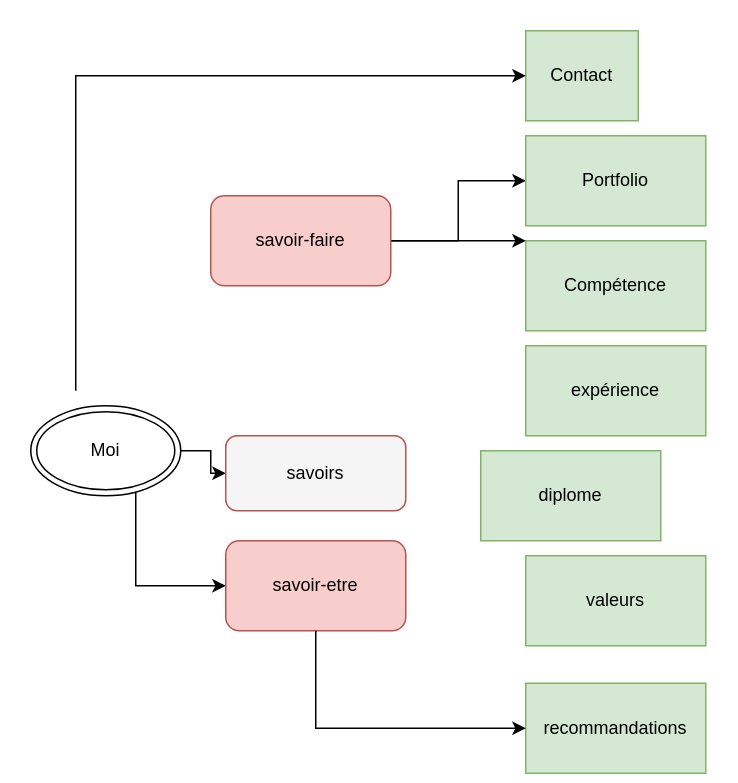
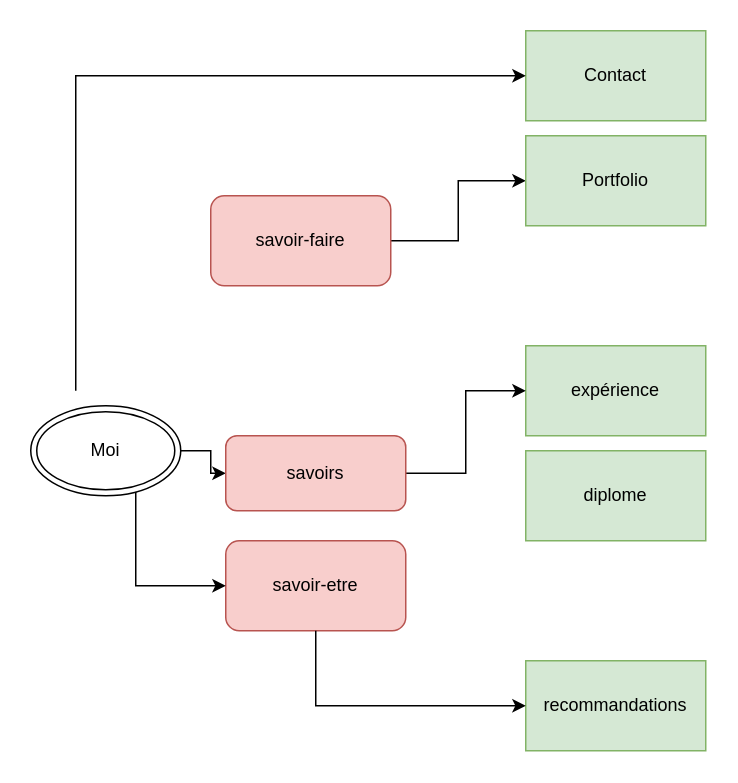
node "Contact": size 113x90 -> 180x90
edge "savoir-faire" -> "Compétence": removed
node "Compétence": removed
edge "savoirs" -> "expérience": added
node "savoirs": fillcolor #f5f5f5 -> #f8cecc
node "diplome": moved (571, 496) -> (616, 496)
node "valeurs": removed
node "recommandations": moved (616, 728) -> (616, 706)
